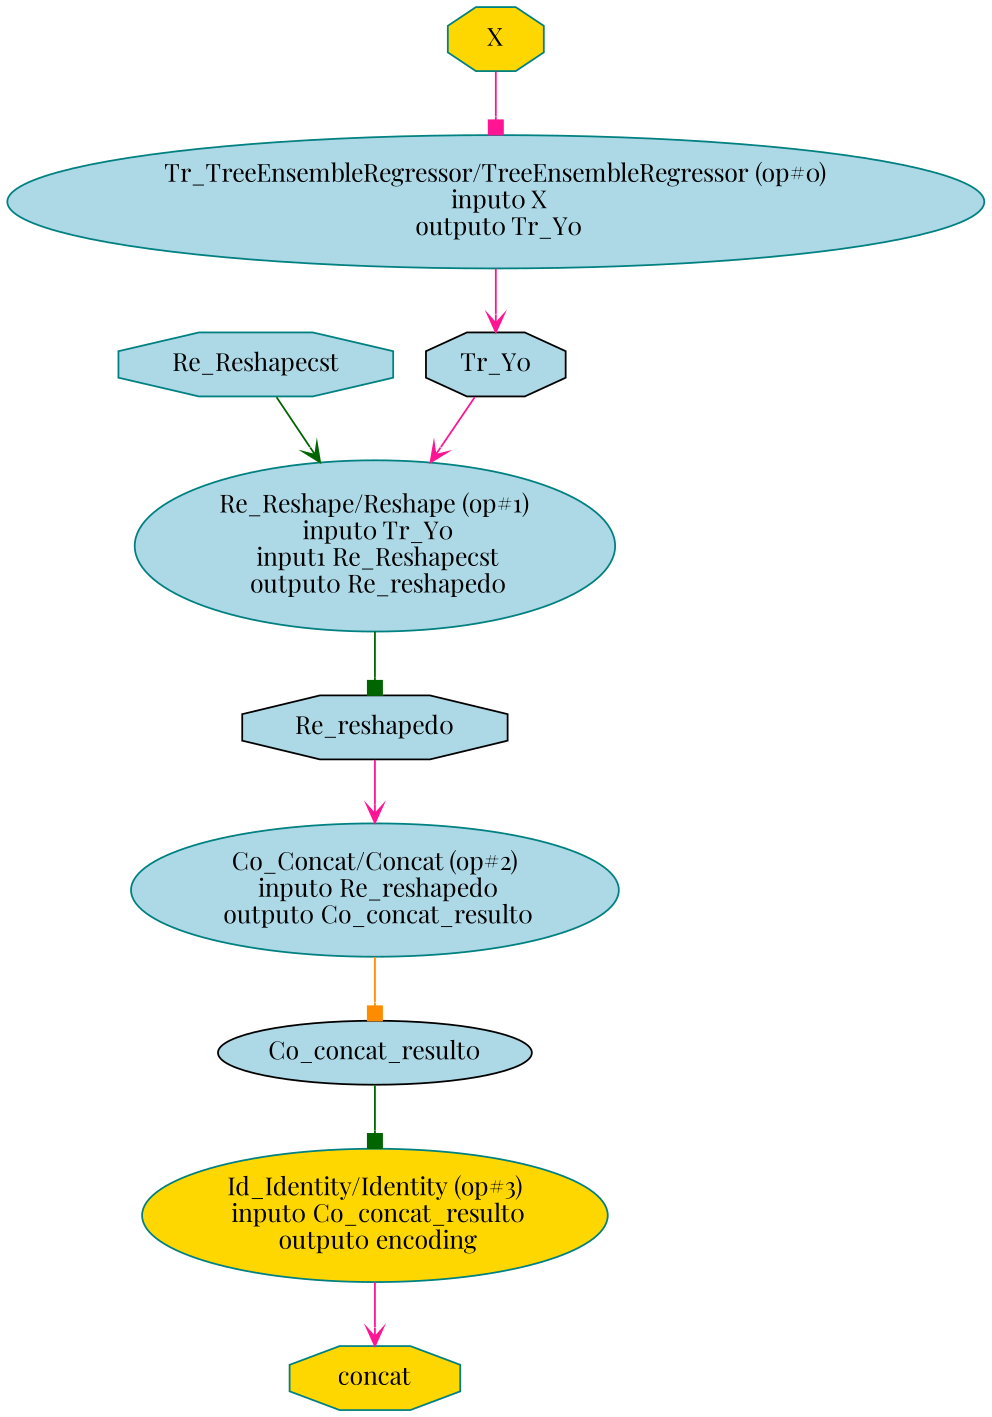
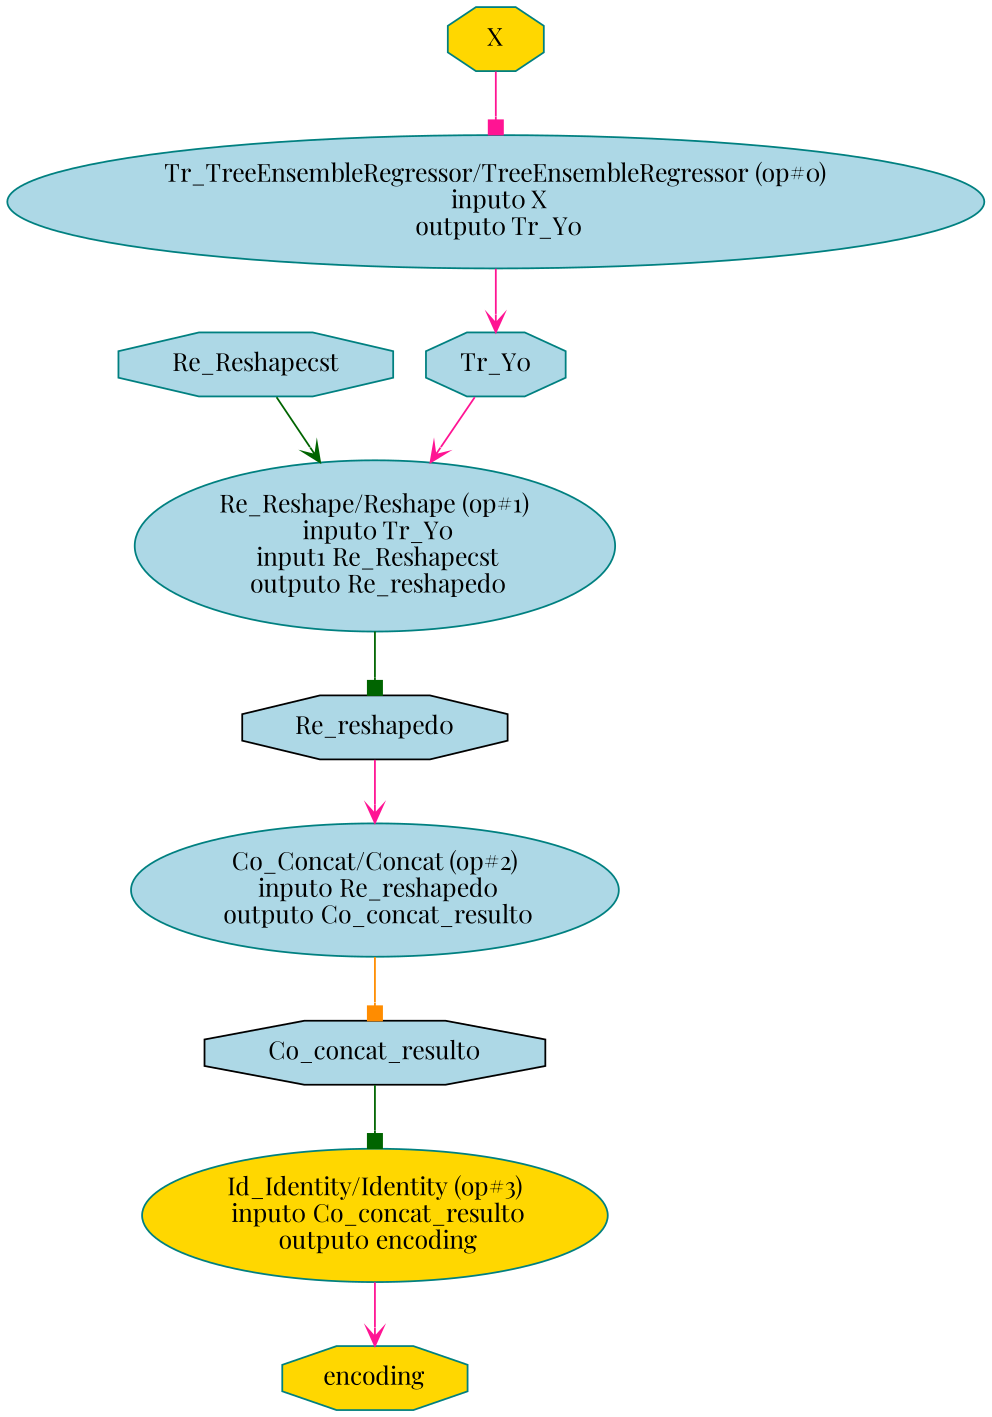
node "Tr_Y0": color black -> teal
node "Co_concat_result0": shape ellipse -> octagon
node "concat": label "concat" -> "encoding"
